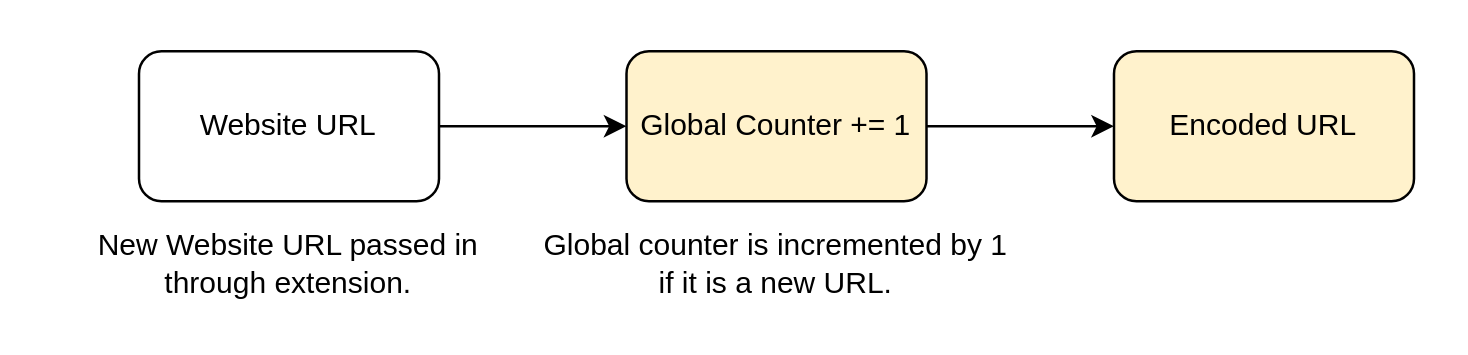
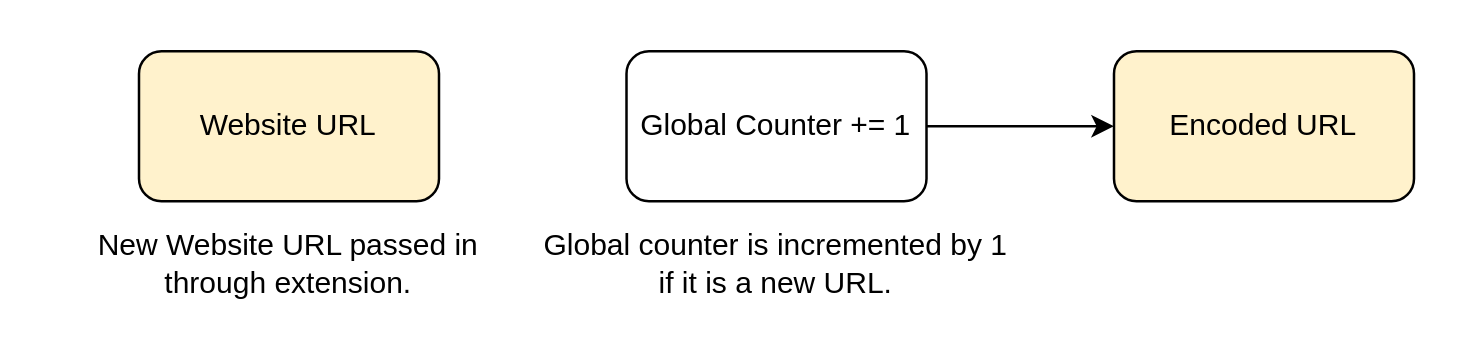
node "Website URL": fillcolor #ffffff -> #fff2cc
edge "Website URL" -> "Global Counter += 1": removed
node "Global Counter += 1": fillcolor #fff2cc -> #ffffff
